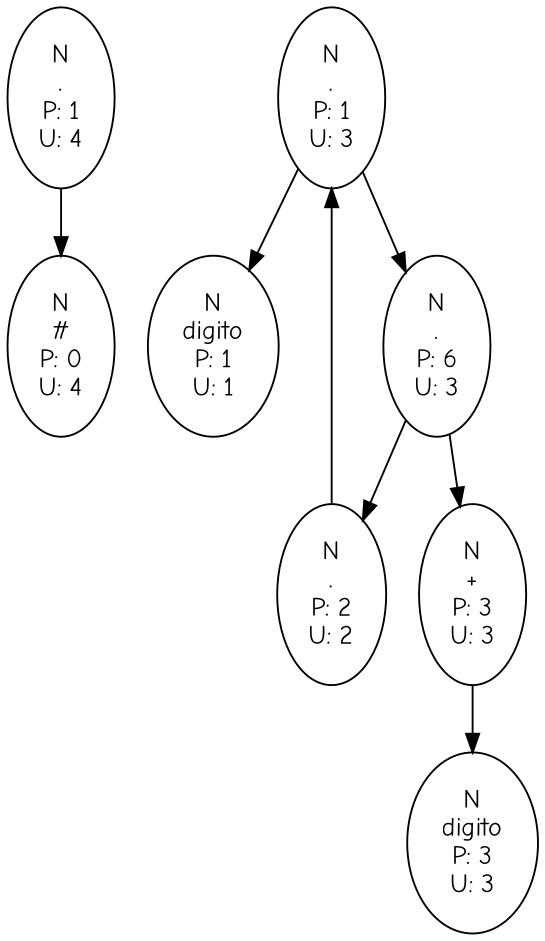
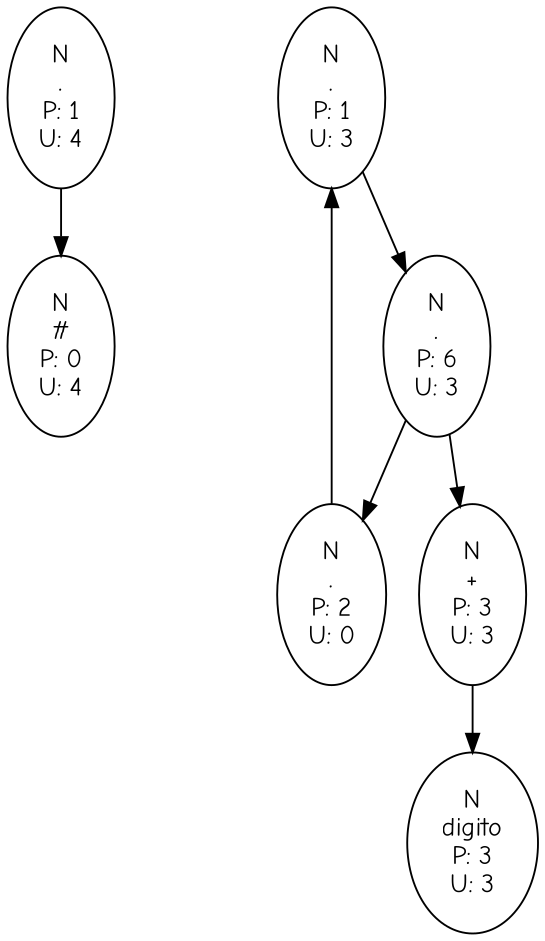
node "N digito P: 1 U: 1": removed
node "N . P: 2 U: 2": label "N . P: 2 U: 2" -> "N . P: 2 U: 0"
